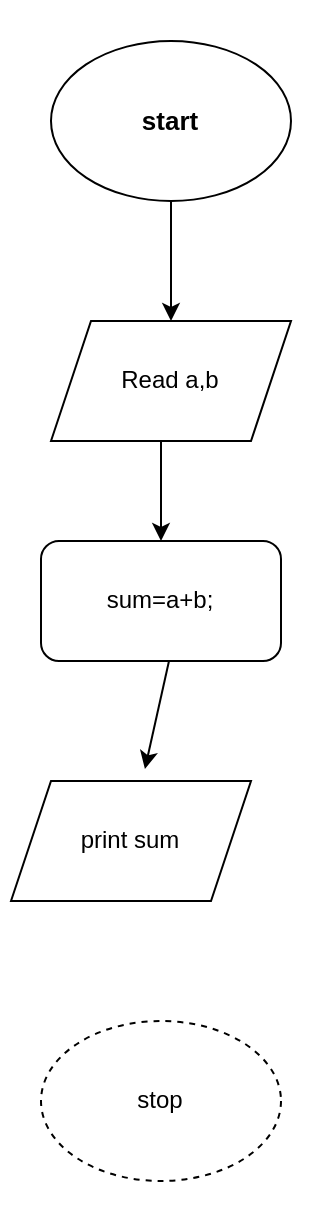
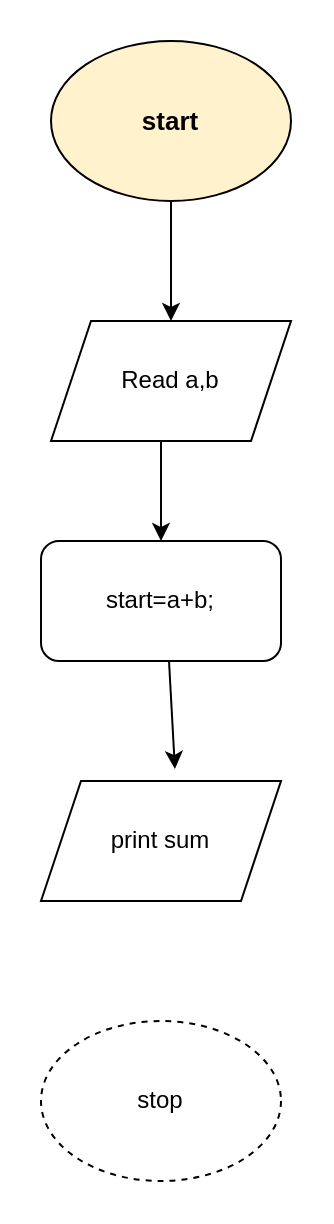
node "start": fillcolor #ffffff -> #fff2cc
node "sum=a+b;": label "sum=a+b;" -> "start=a+b;"
node "print sum": moved (131, 841) -> (161, 841)
